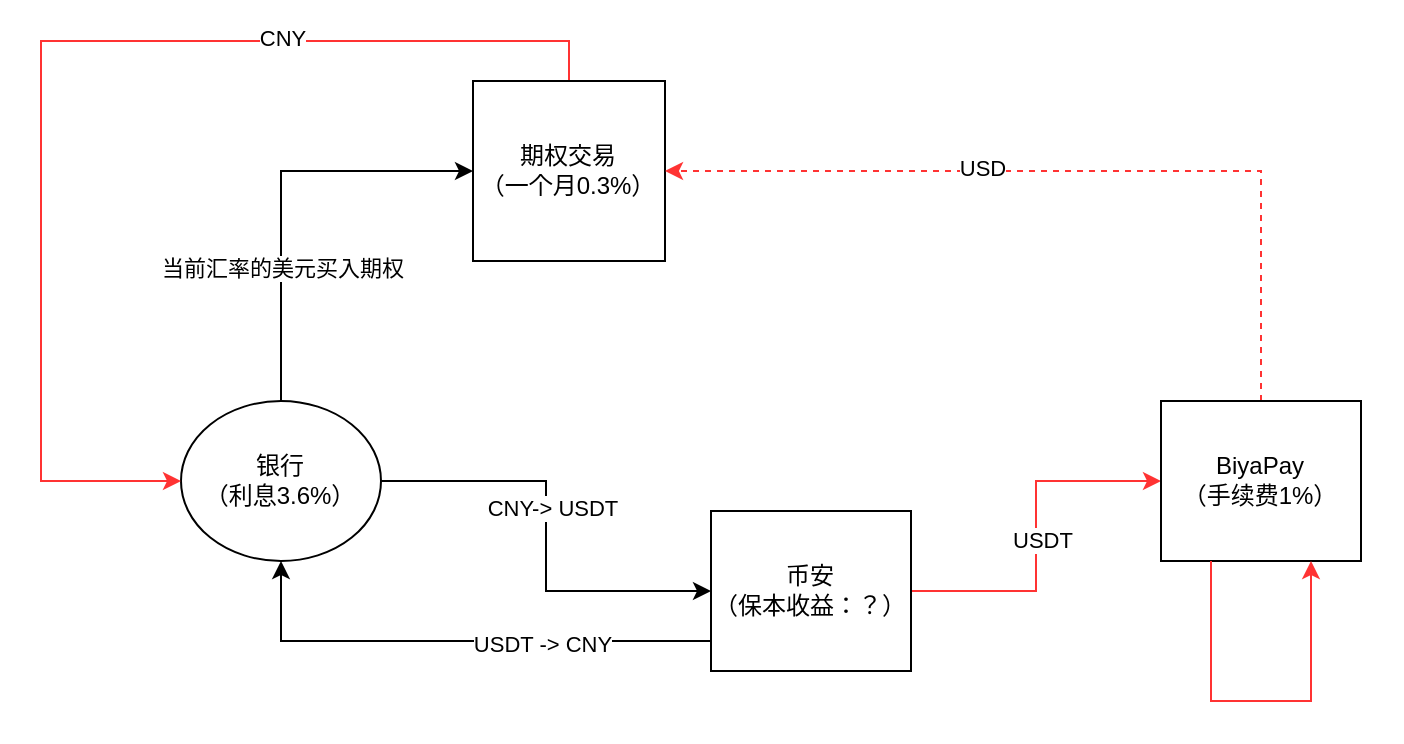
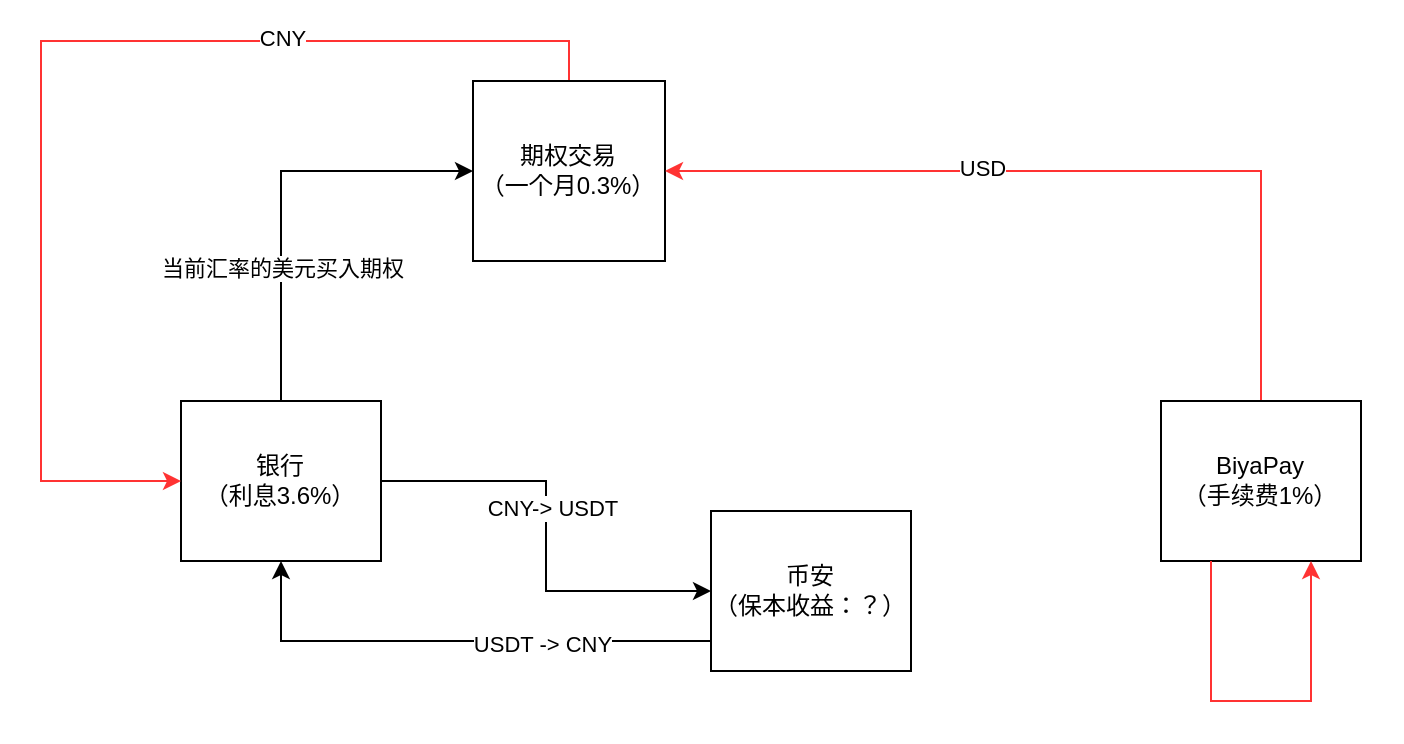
edge "BiyaPay （手续费1%）" -> "期权交易 （一个月0.3%）": style dashed -> solid
node "银行 （利息3.6%）": shape ellipse -> rectangle
edge "币安 （保本收益：？）" -> "BiyaPay （手续费1%）": removed, label "USDT"
